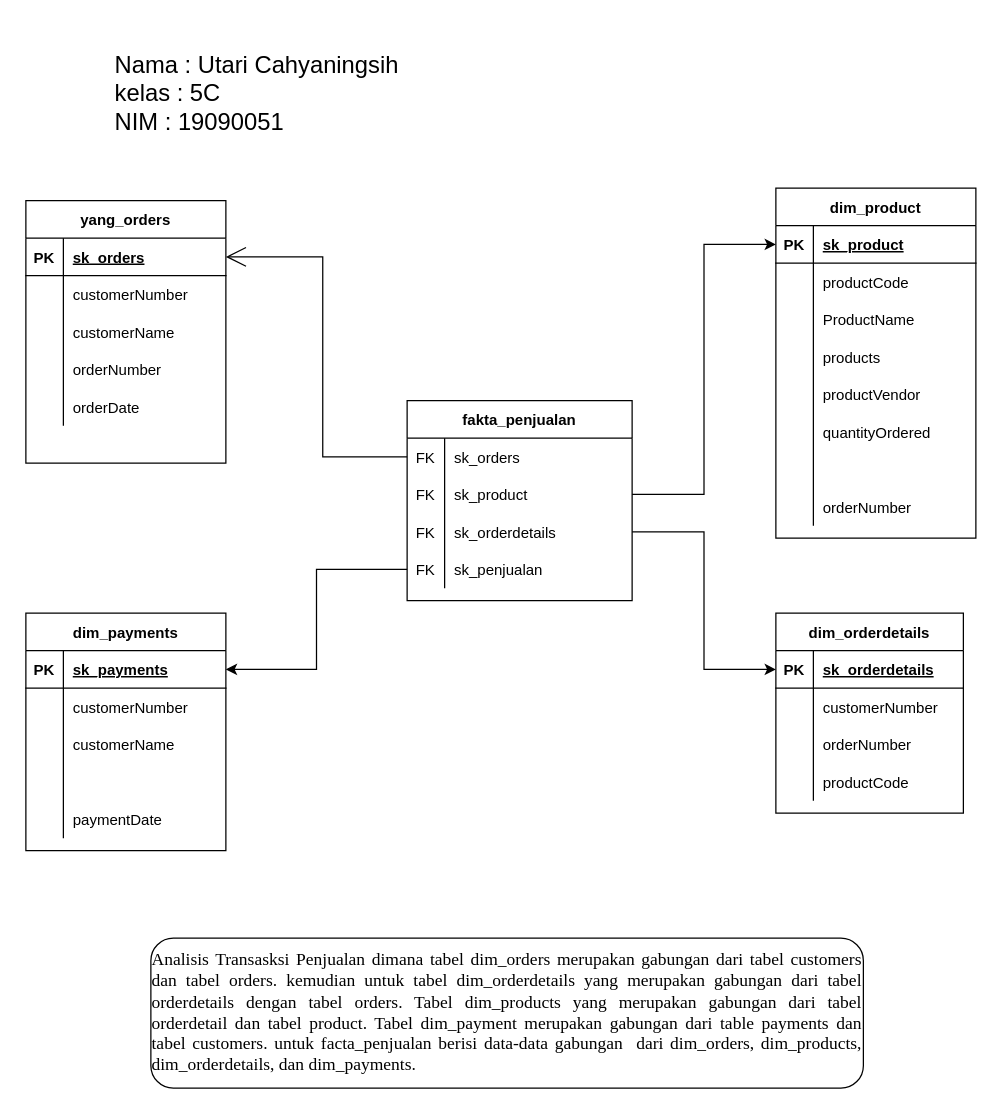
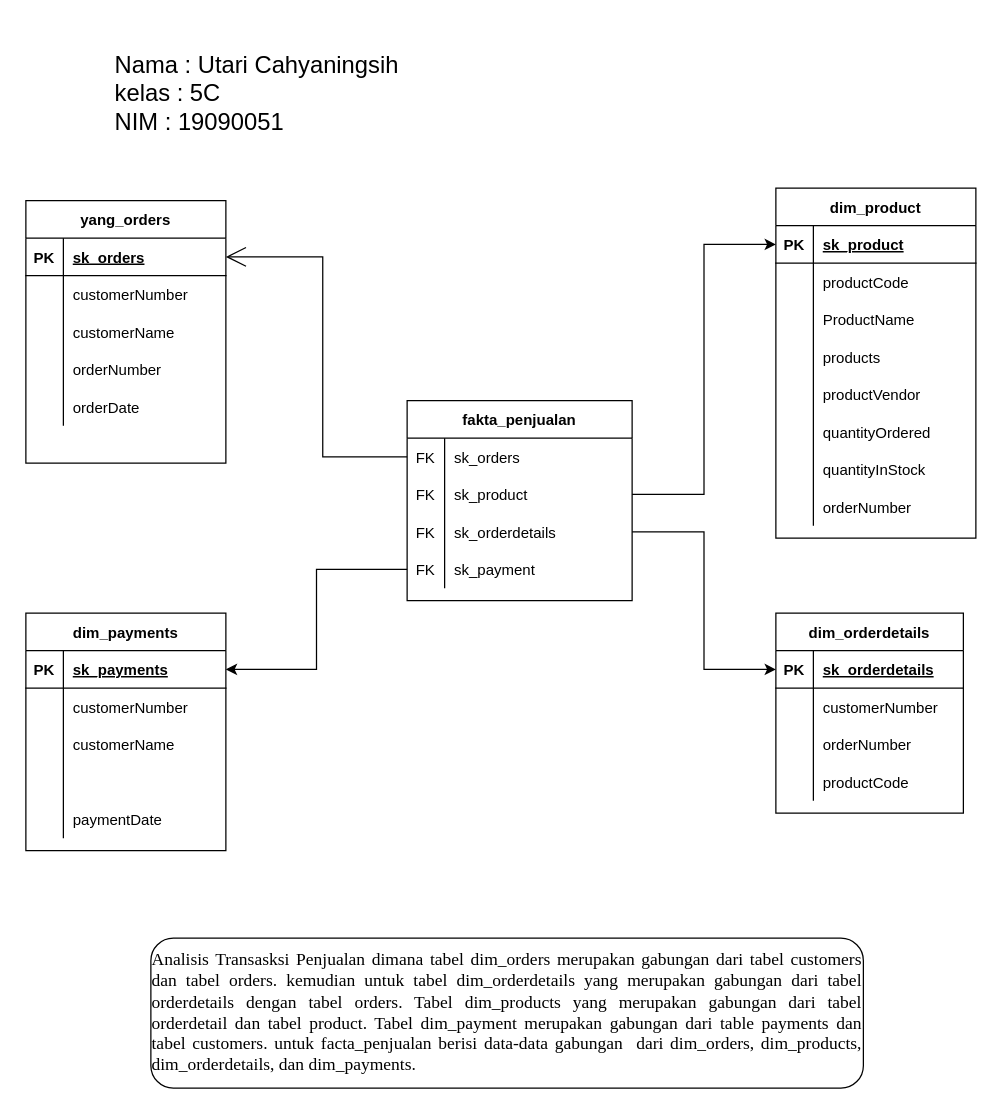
node "quantityInStock": added
node "sk_penjualan": label "sk_penjualan" -> "sk_payment"
